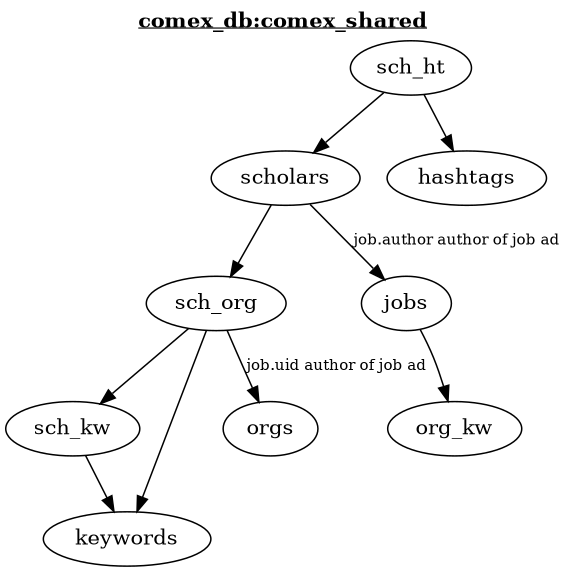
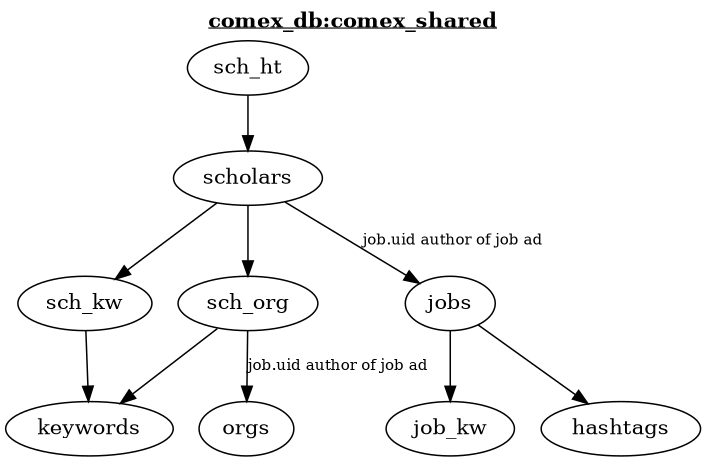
edge "sch_ht" -> "hashtags": now "jobs" -> "hashtags"
edge "scholars" -> "jobs": label "job.author author of job ad" -> "job.uid author of job ad"
edge "sch_org" -> "sch_kw": now "scholars" -> "sch_kw"
node "org_kw": label "org_kw" -> "job_kw"
